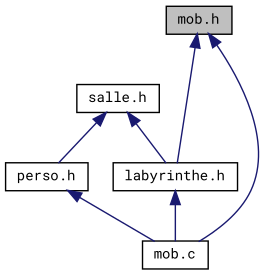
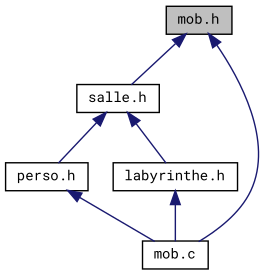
edge "labyrinthe.h" -> "mob.h": now "salle.h" -> "mob.h"
